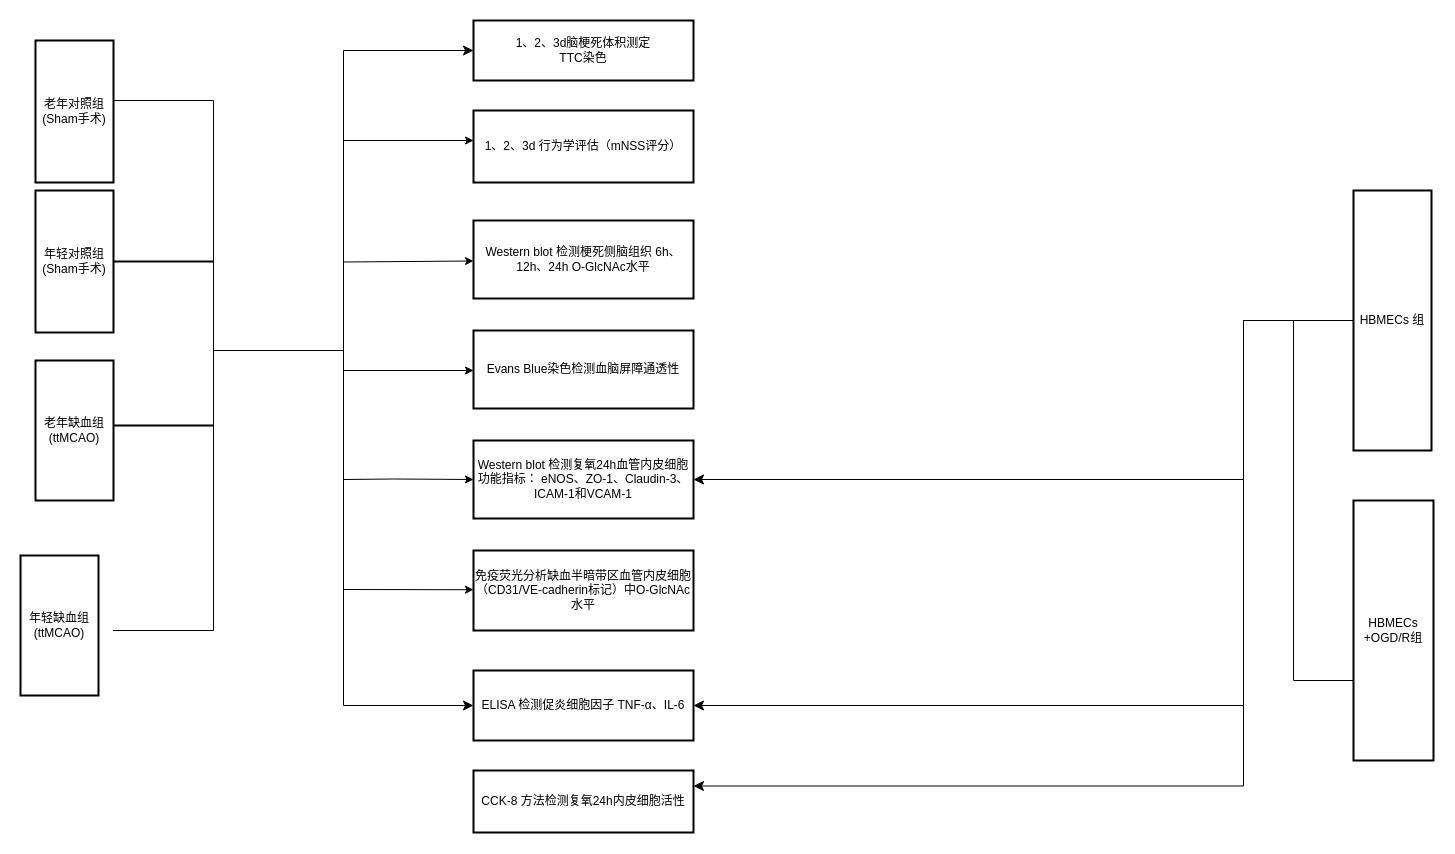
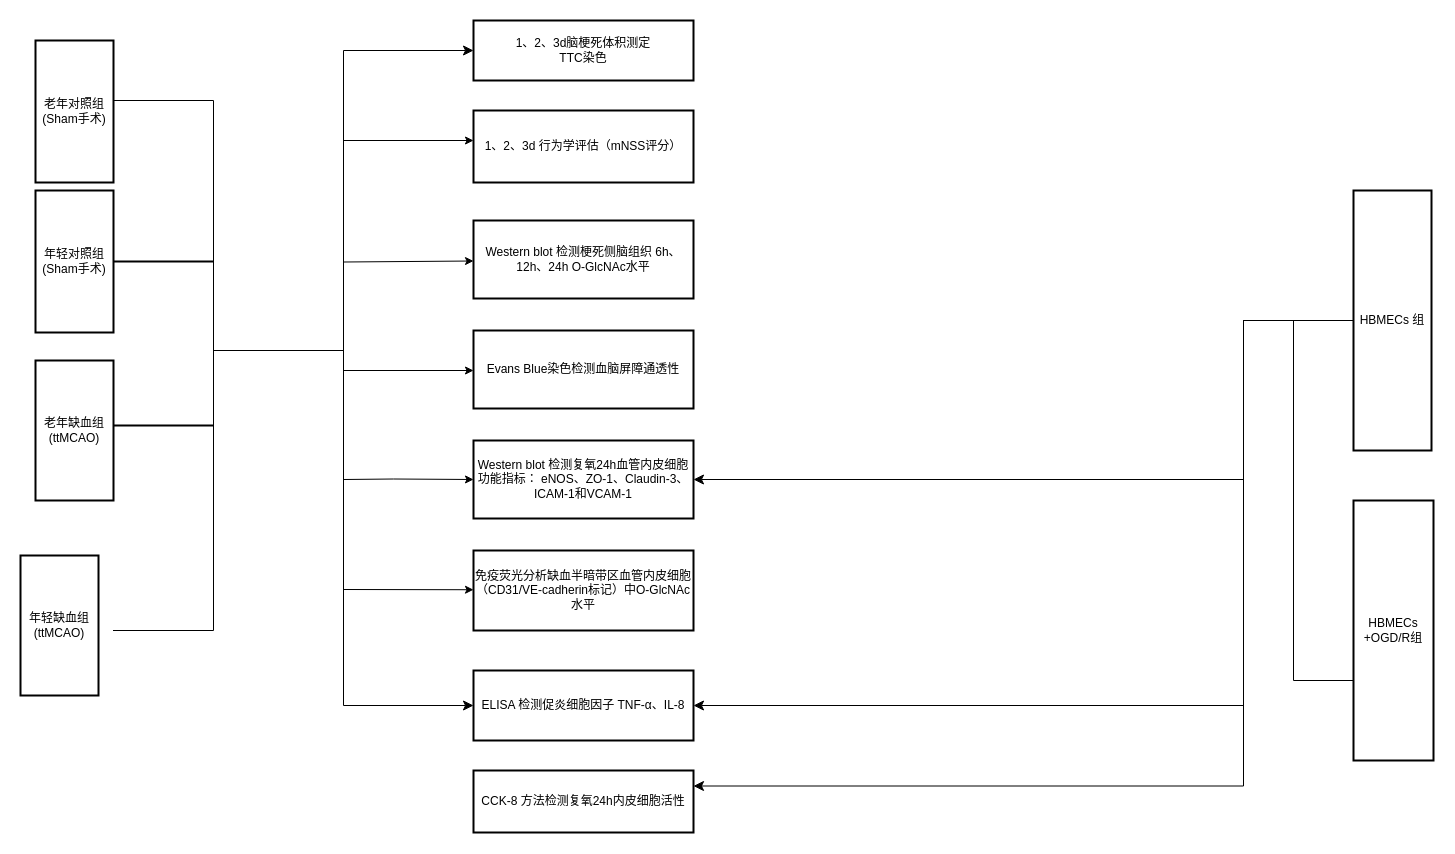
node "ELISA 检测促炎细胞因子 TNF-α、IL-6": label "ELISA 检测促炎细胞因子 TNF-α、IL-6" -> "ELISA 检测促炎细胞因子 TNF-α、IL-8"
